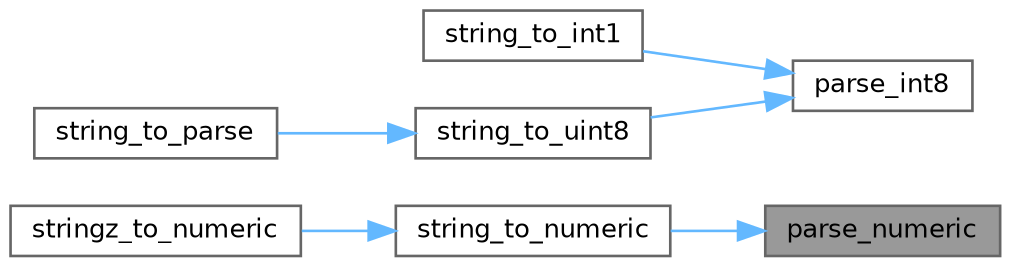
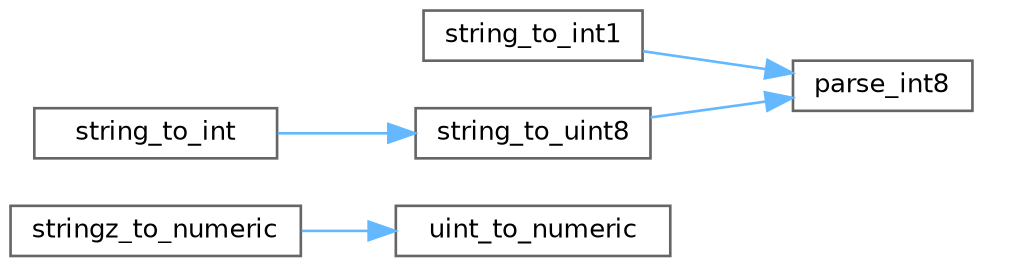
node "string_to_parse": label "string_to_parse" -> "string_to_int"
node "string_to_numeric": label "string_to_numeric" -> "uint_to_numeric"
node "parse_numeric": removed
